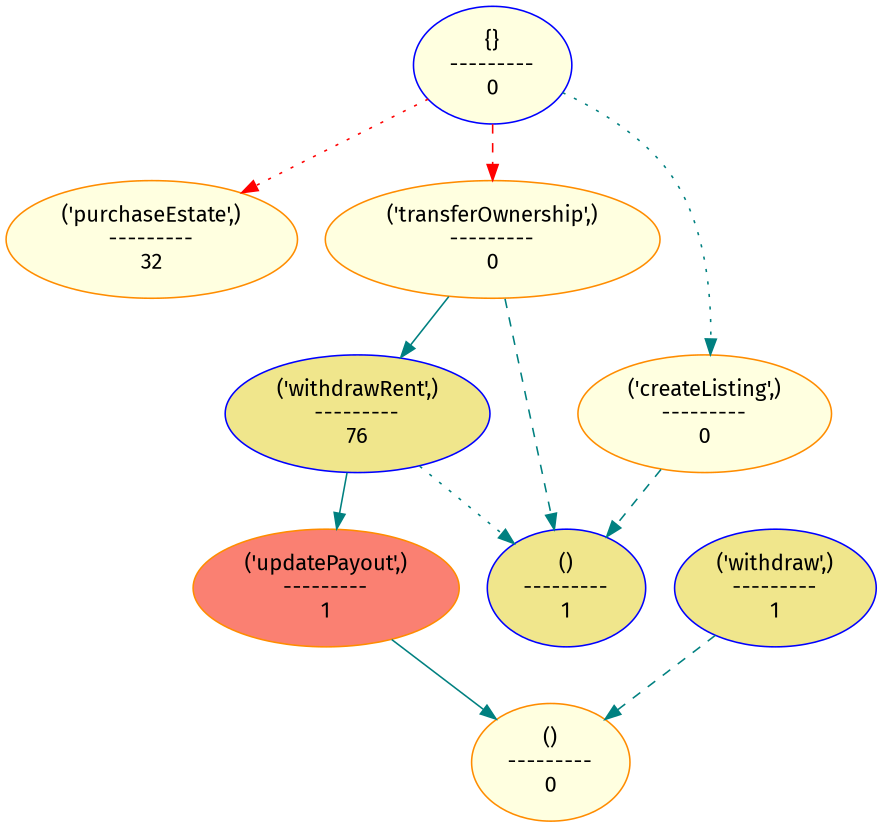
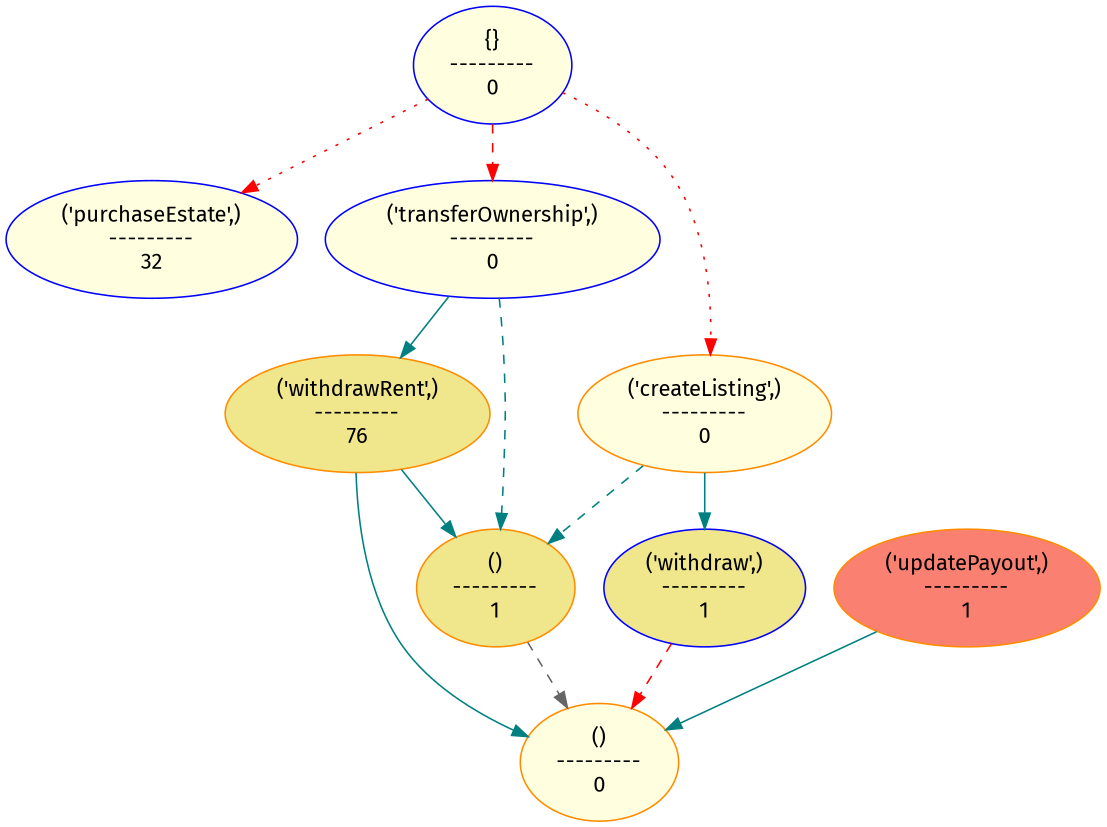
edge "{} --------- 0" -> "('createListing',) --------- 0": color teal -> red
node "('purchaseEstate',) --------- 32": color darkorange -> blue
node "('transferOwnership',) --------- 0": color darkorange -> blue
node "('withdrawRent',) --------- 76": color blue -> darkorange
edge "('withdrawRent',) --------- 76" -> "('updatePayout',) --------- 1": now "('withdrawRent',) --------- 76" -> "() --------- 0"
edge "('createListing',) --------- 0" -> "('withdraw',) --------- 1": added
edge "('withdrawRent',) --------- 76" -> "() --------- 1": style dotted -> solid
node "() --------- 1": color blue -> darkorange
edge "() --------- 1" -> "() --------- 0": added
edge "('withdraw',) --------- 1" -> "() --------- 0": color teal -> red
